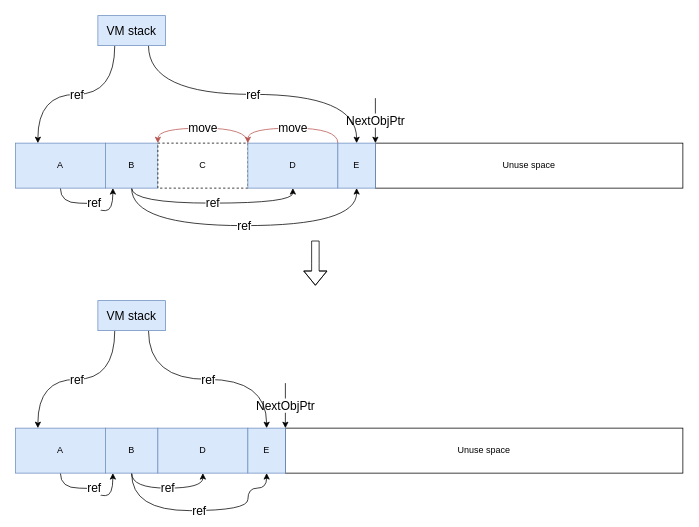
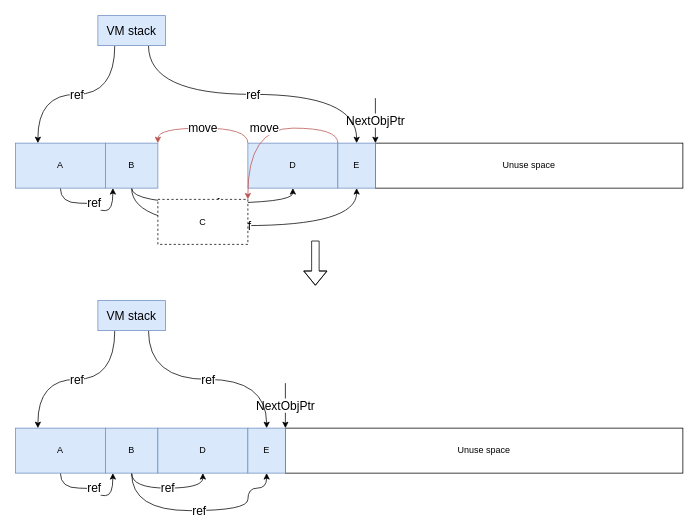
node "C": moved (203, 165) -> (203, 222)
